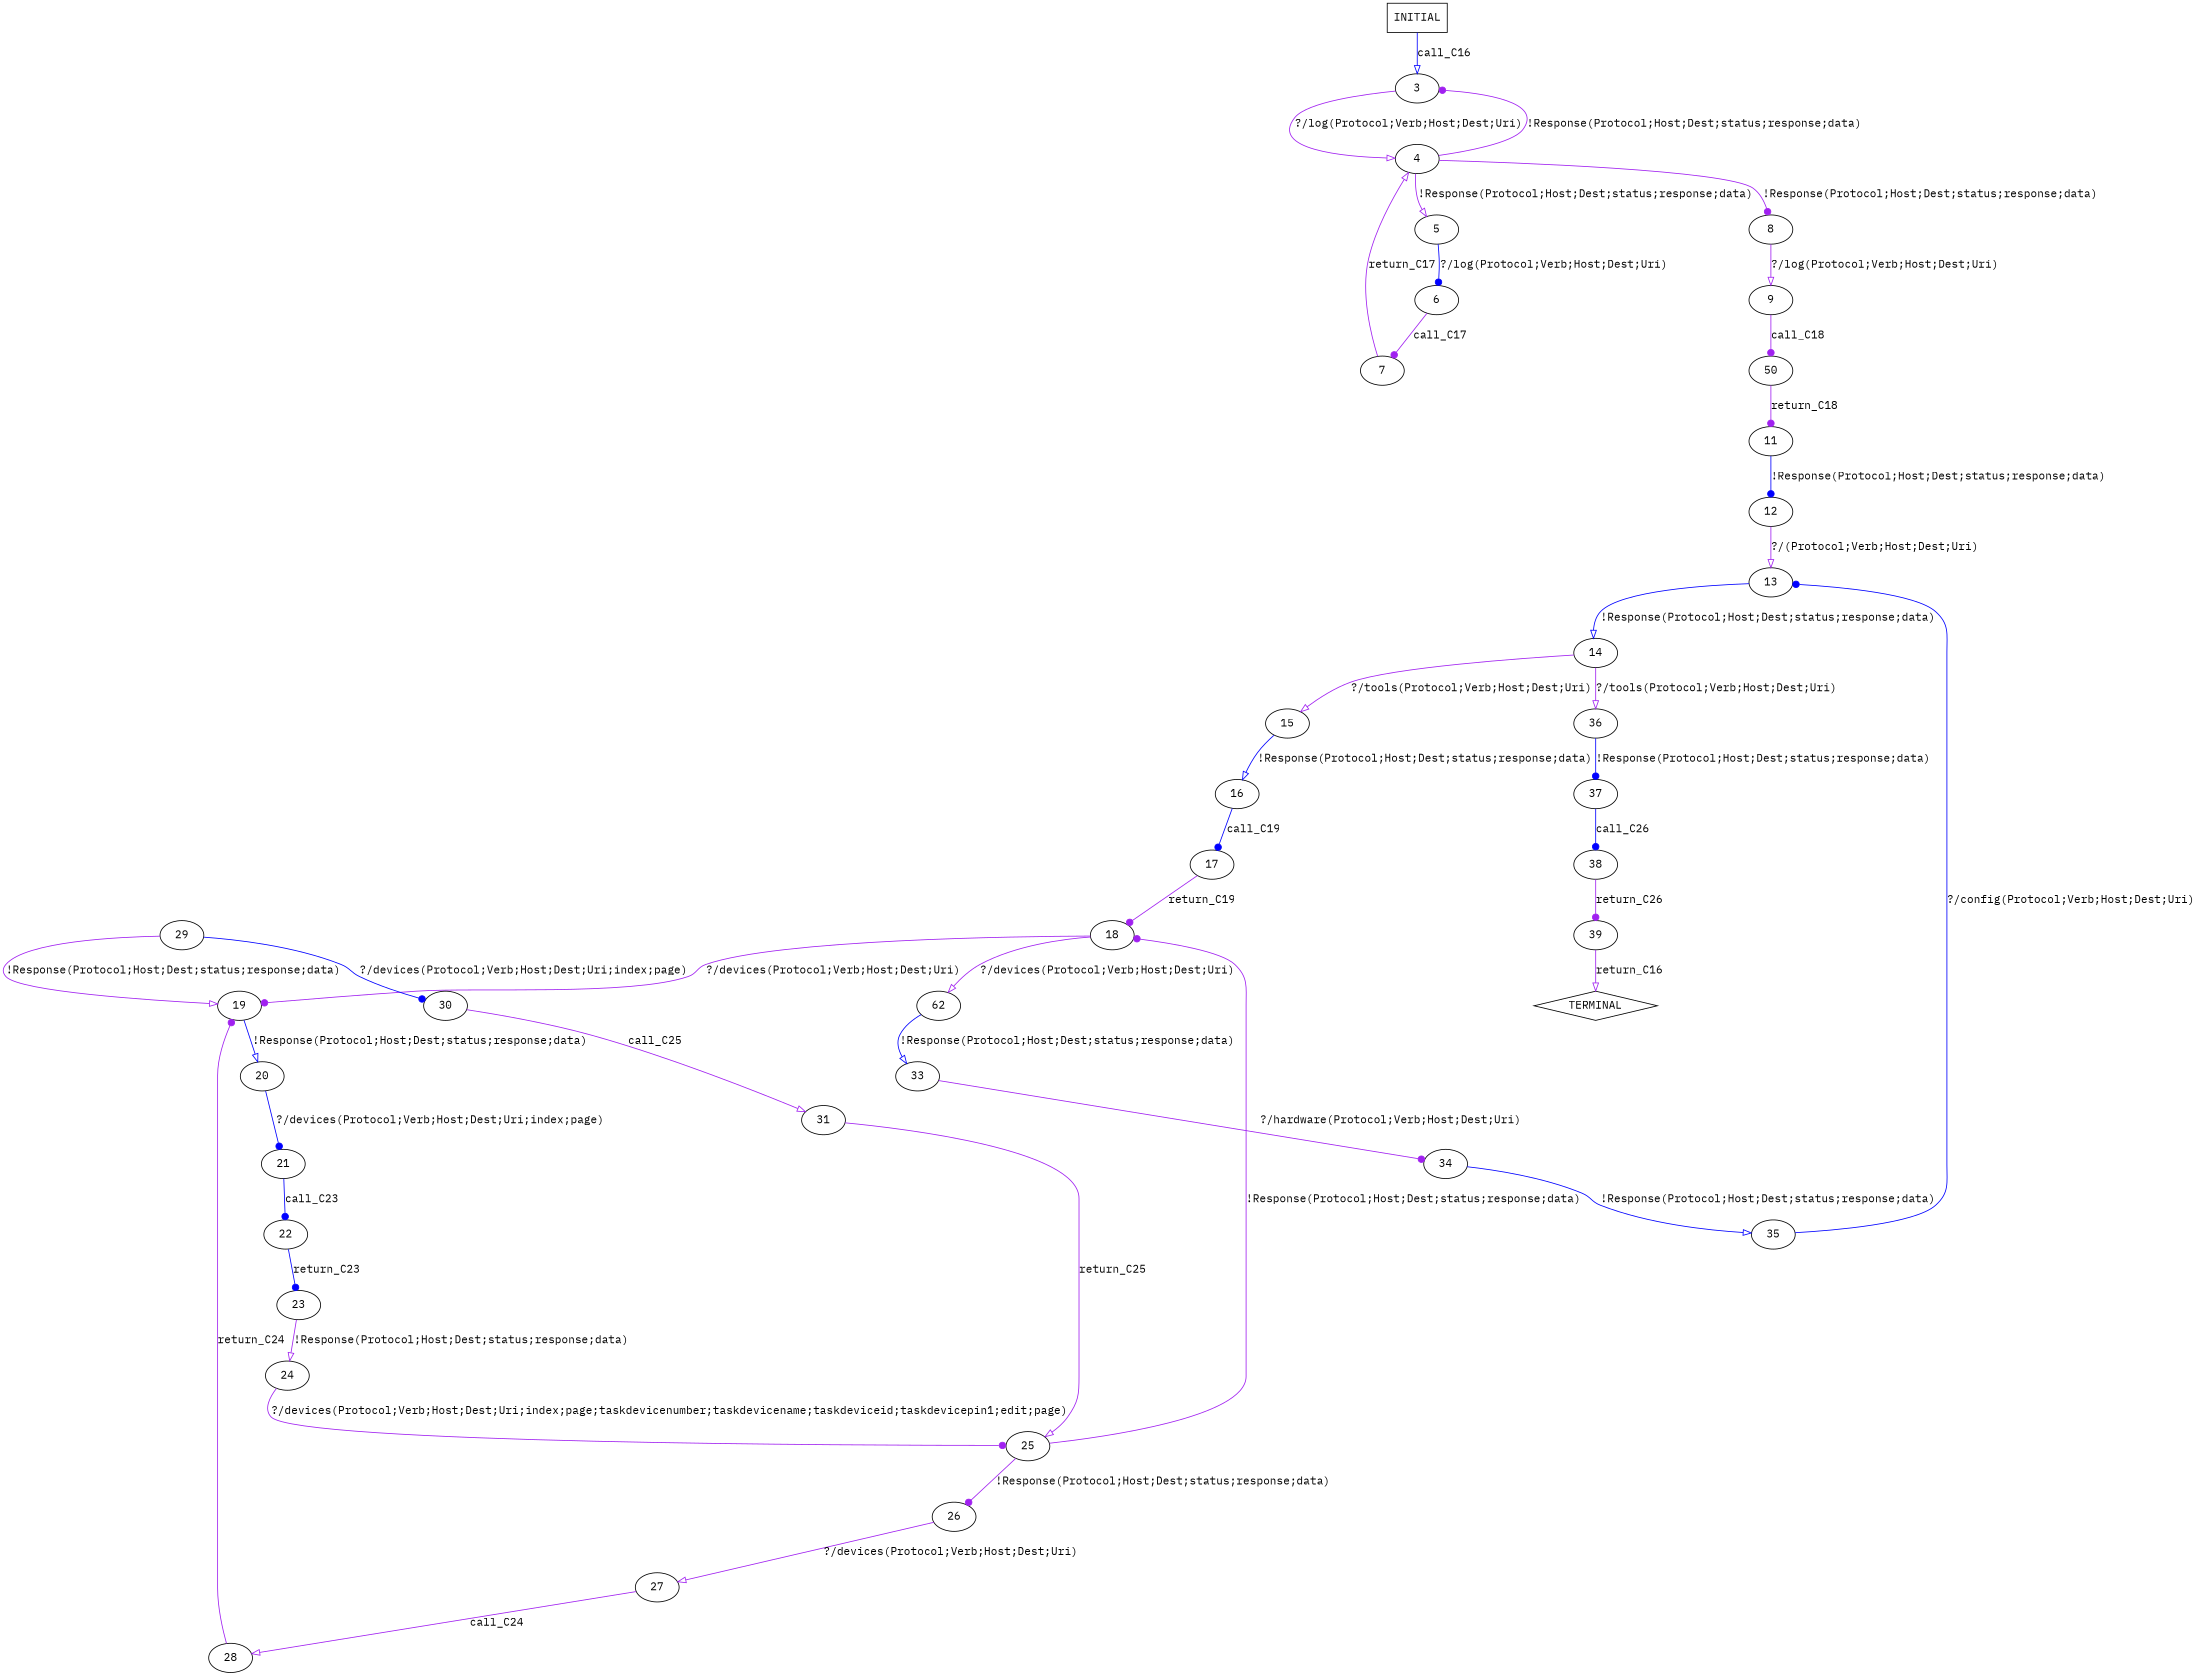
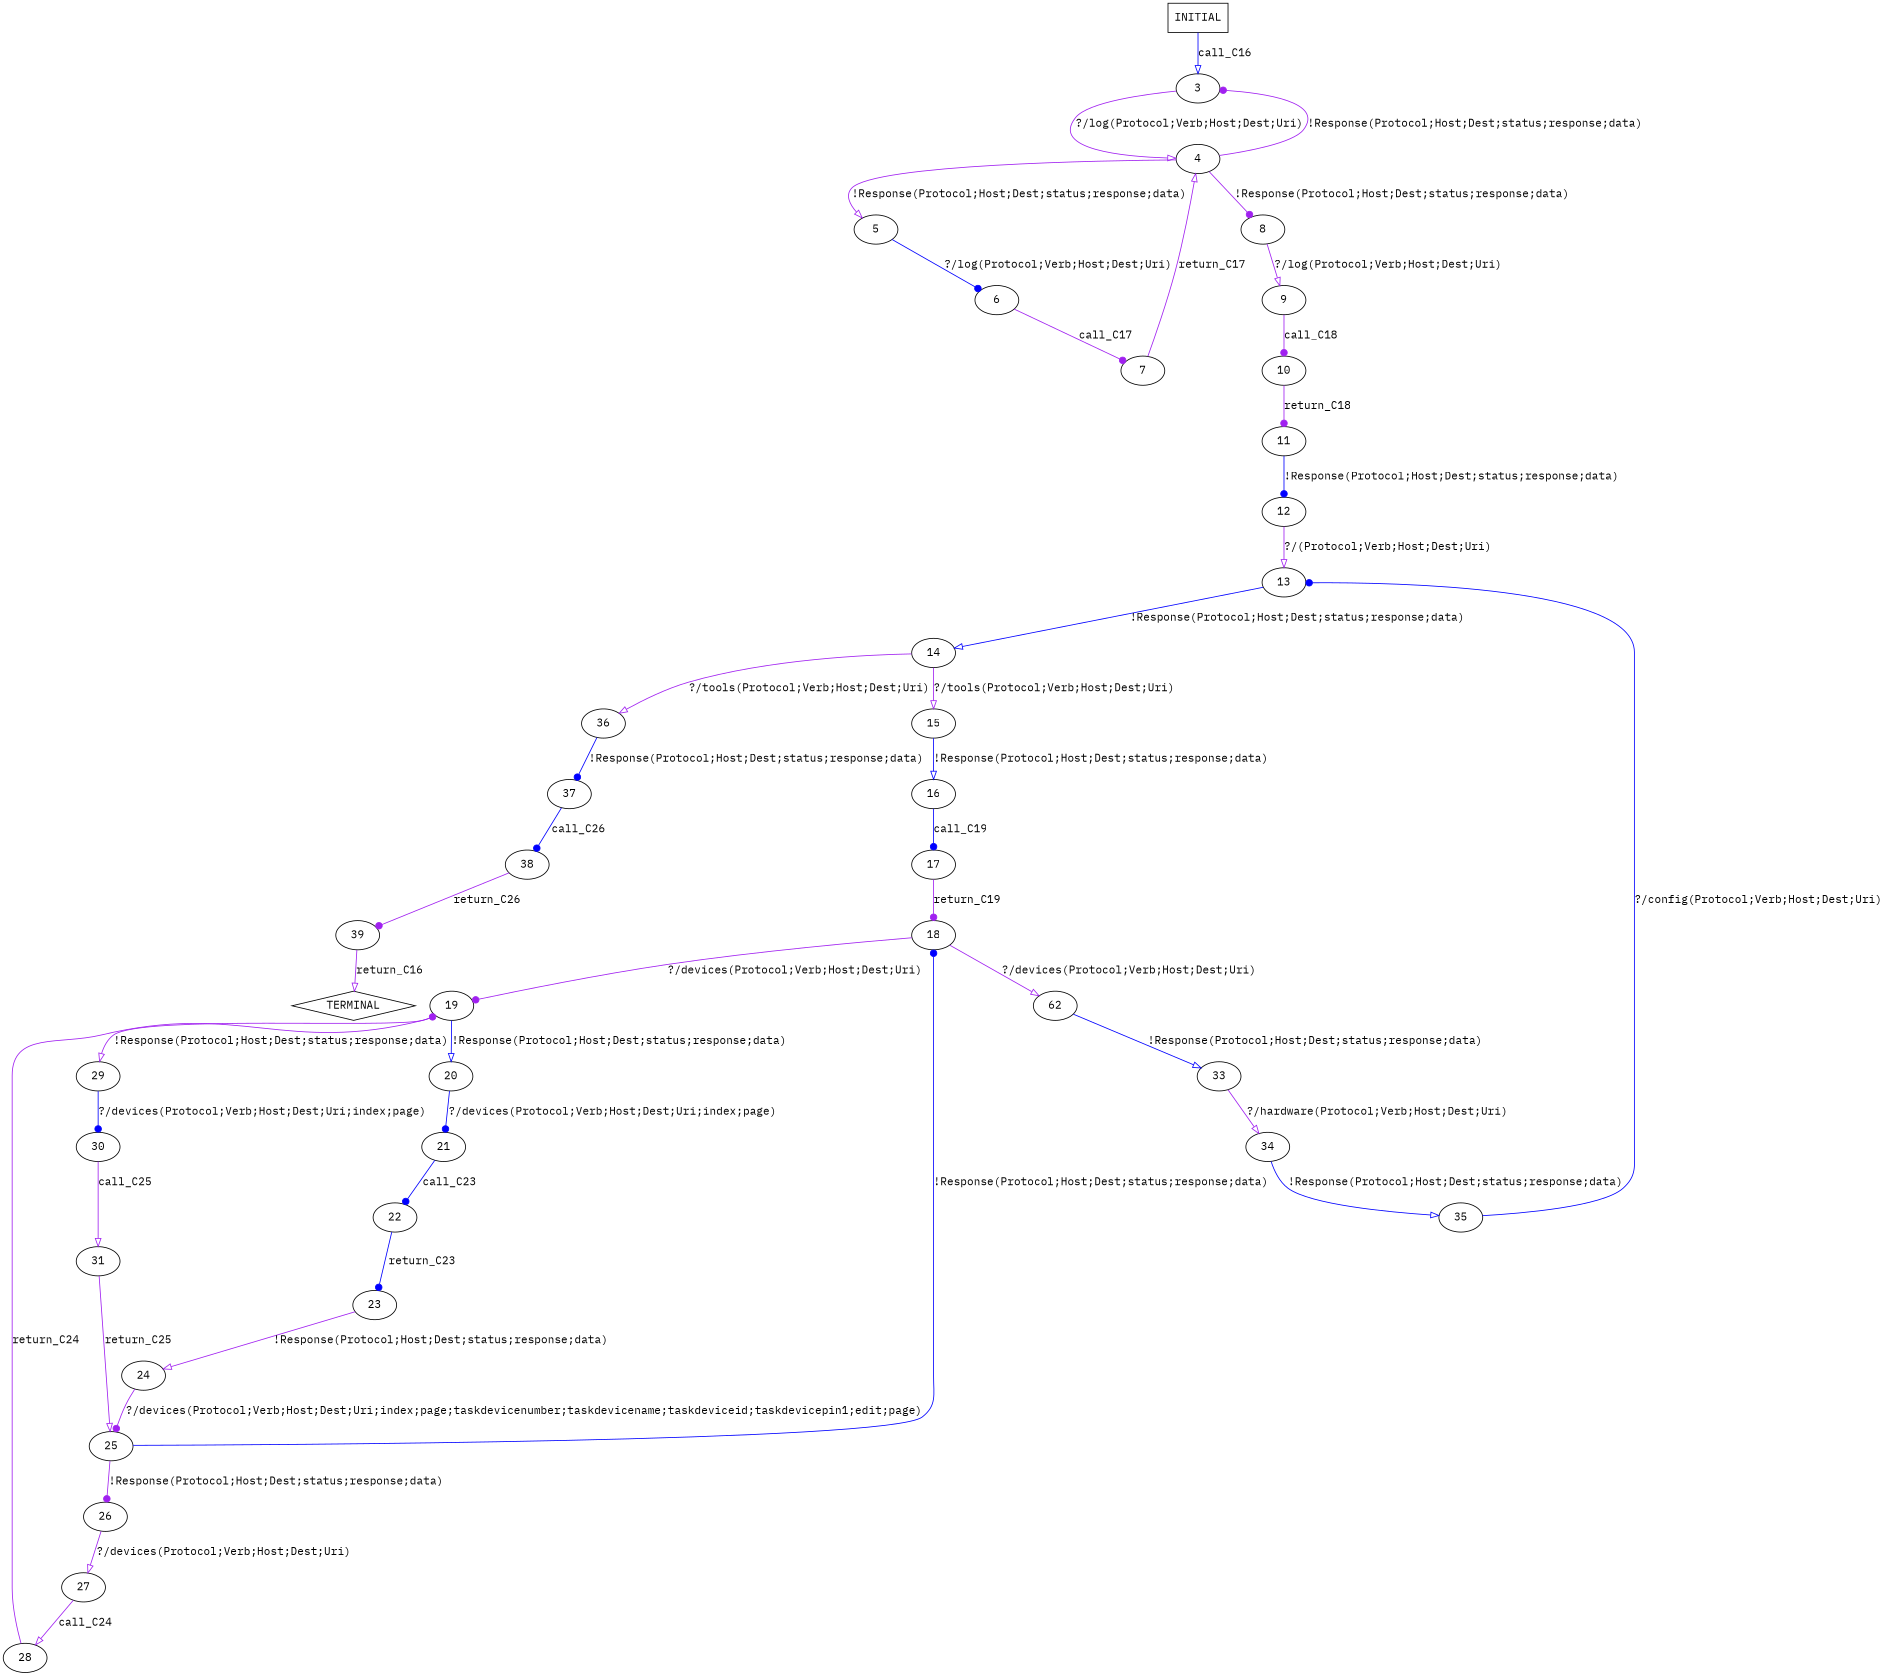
node "50": label "50" -> "10"
edge "29" -> "19": reversed
edge "33" -> "34": arrowhead dot -> onormal
edge "25" -> "18": color purple -> blue
